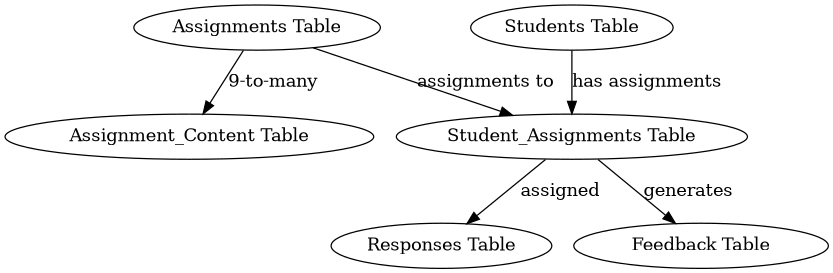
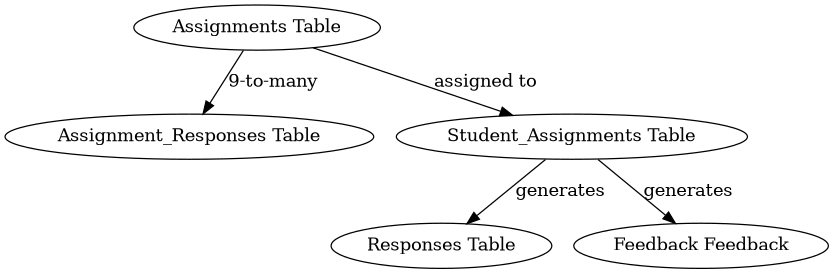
node "Students Table": removed
edge "Assignments Table" -> "Student_Assignments Table": label "assignments to" -> "assigned to"
node "Assignment_Content Table": label "Assignment_Content Table" -> "Assignment_Responses Table"
edge "Student_Assignments Table" -> "Responses Table": label "assigned" -> "generates"
node "Feedback Table": label "Feedback Table" -> "Feedback Feedback"
